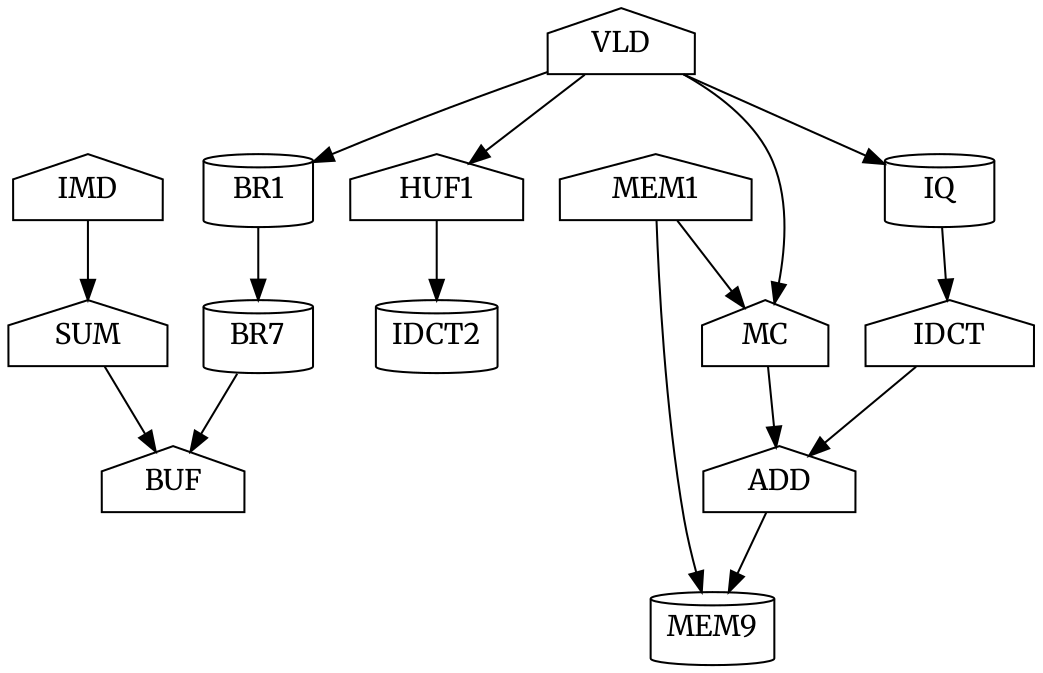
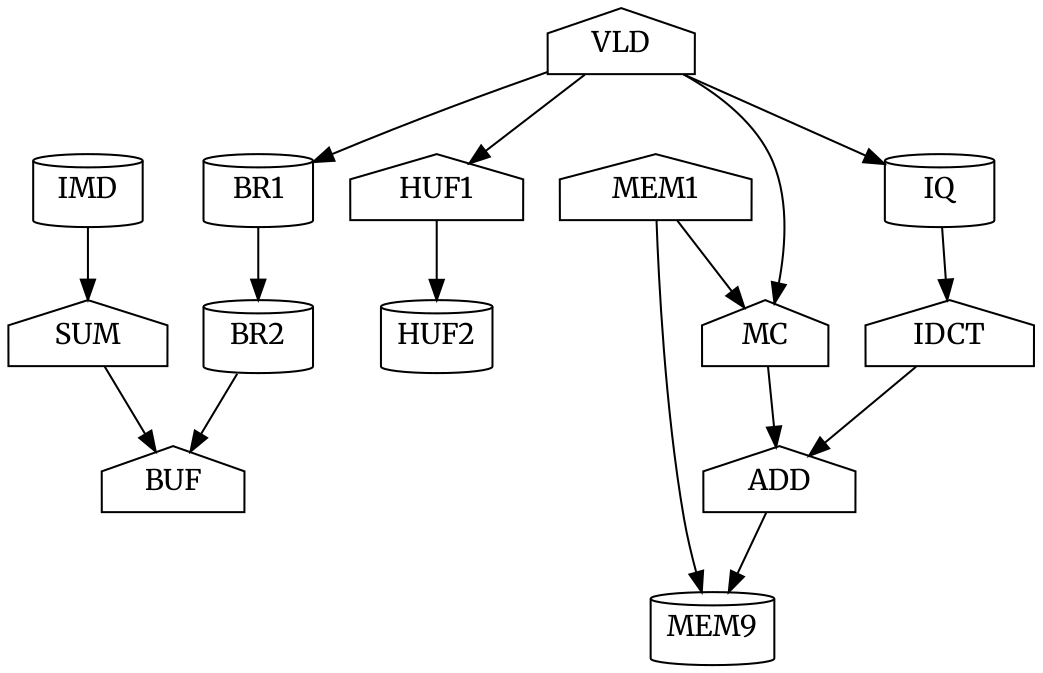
node "IMD": shape house -> cylinder
node "BR7": label "BR7" -> "BR2"
node "IDCT2": label "IDCT2" -> "HUF2"
